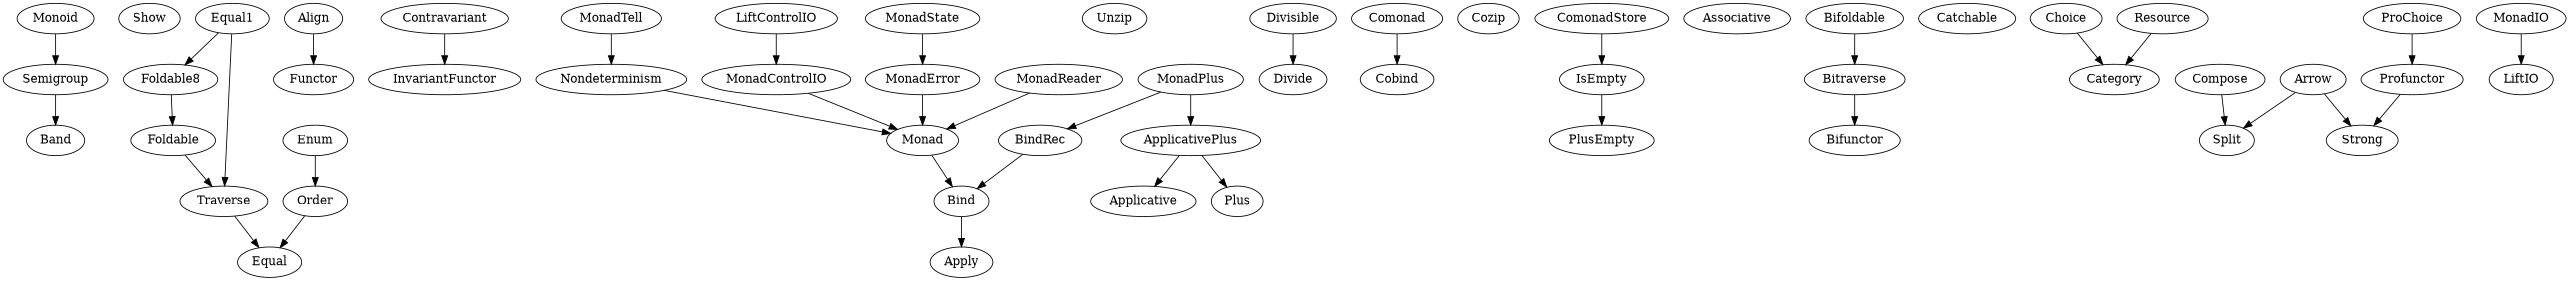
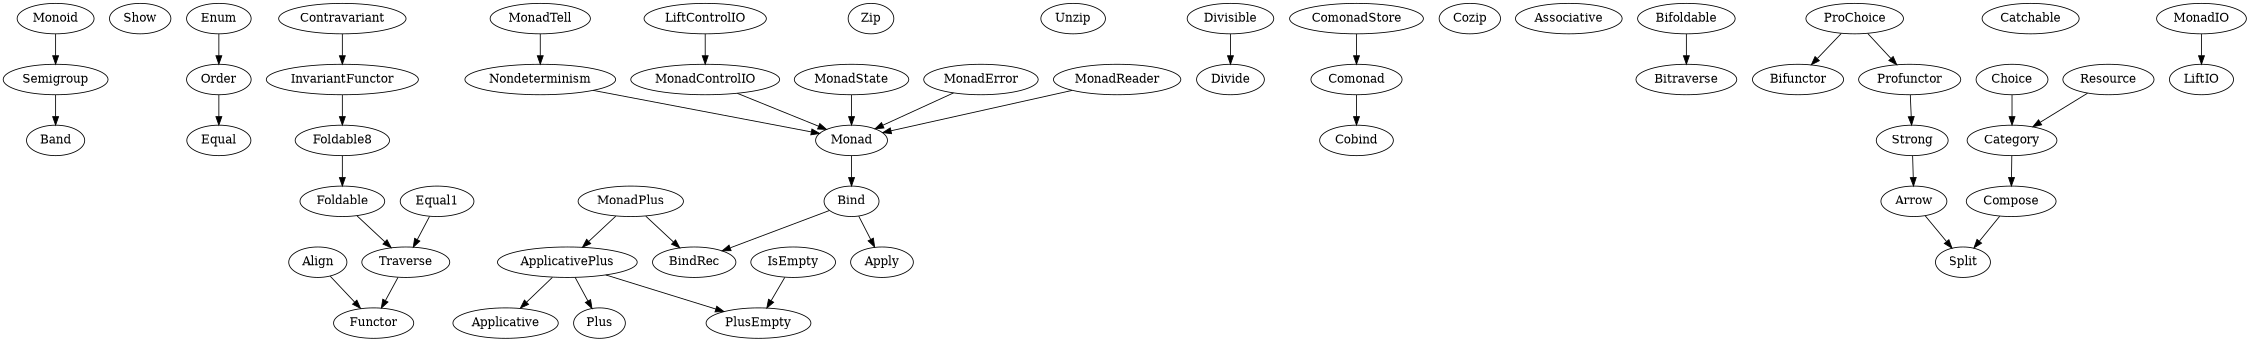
node "Zip": added
edge "MonadState" -> "MonadError": now "MonadState" -> "Monad"
edge "ComonadStore" -> "IsEmpty": now "ComonadStore" -> "Comonad"
edge "Equal1" -> "Foldable8": now "InvariantFunctor" -> "Foldable8"
edge "Bitraverse" -> "Bifunctor": now "ProChoice" -> "Bifunctor"
edge "Arrow" -> "Strong": reversed
edge "Category" -> "Compose": added
edge "BindRec" -> "Bind": reversed
edge "Traverse" -> "Equal": now "Traverse" -> "Functor"
edge "ApplicativePlus" -> "PlusEmpty": added
